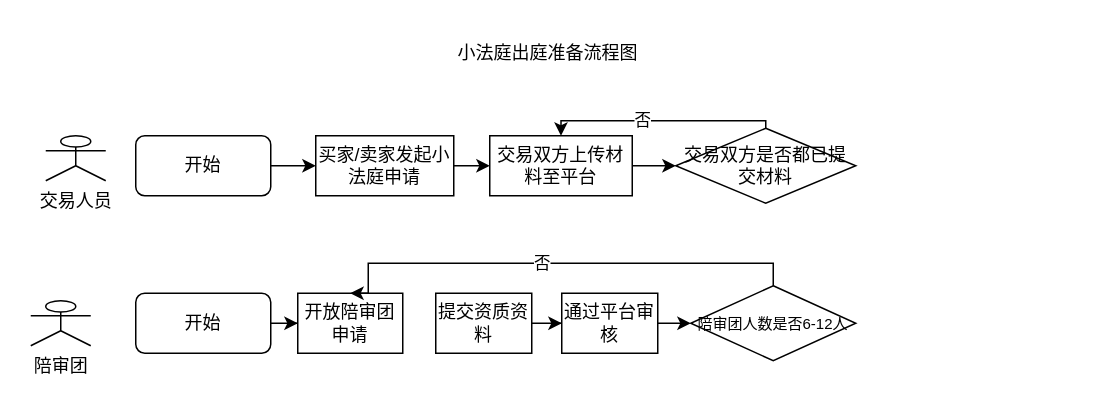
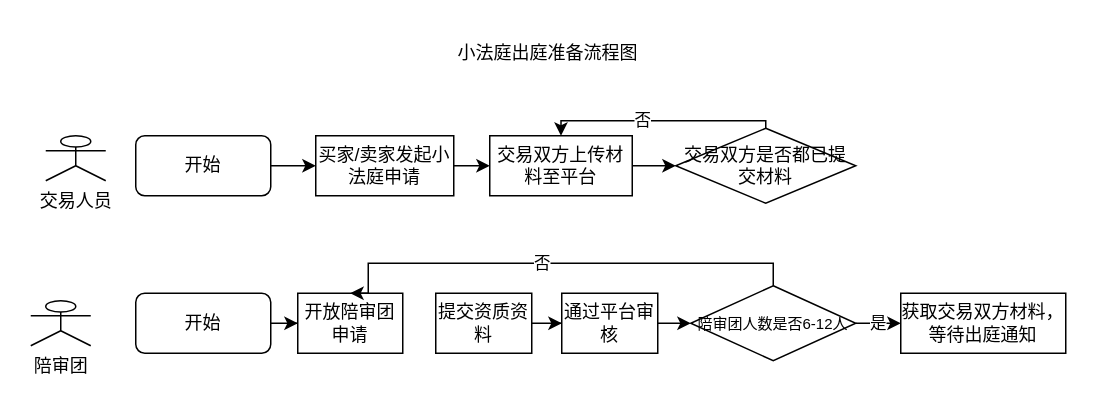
edge "陪审团人数是否6-12人" -> "获取交易双方材料，等待出庭通知": added, label "是"
node "获取交易双方材料，等待出庭通知": added
